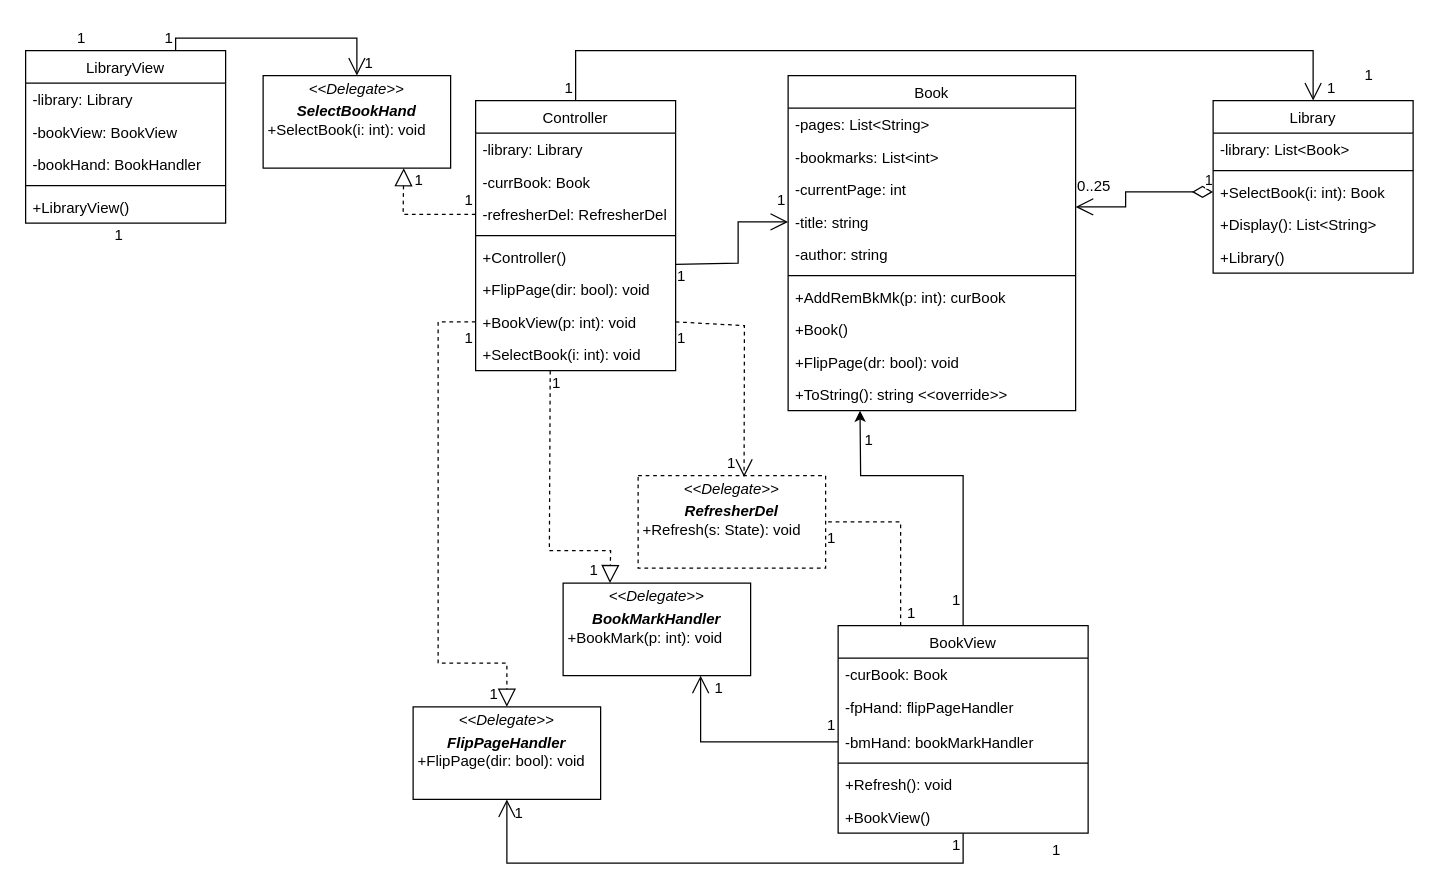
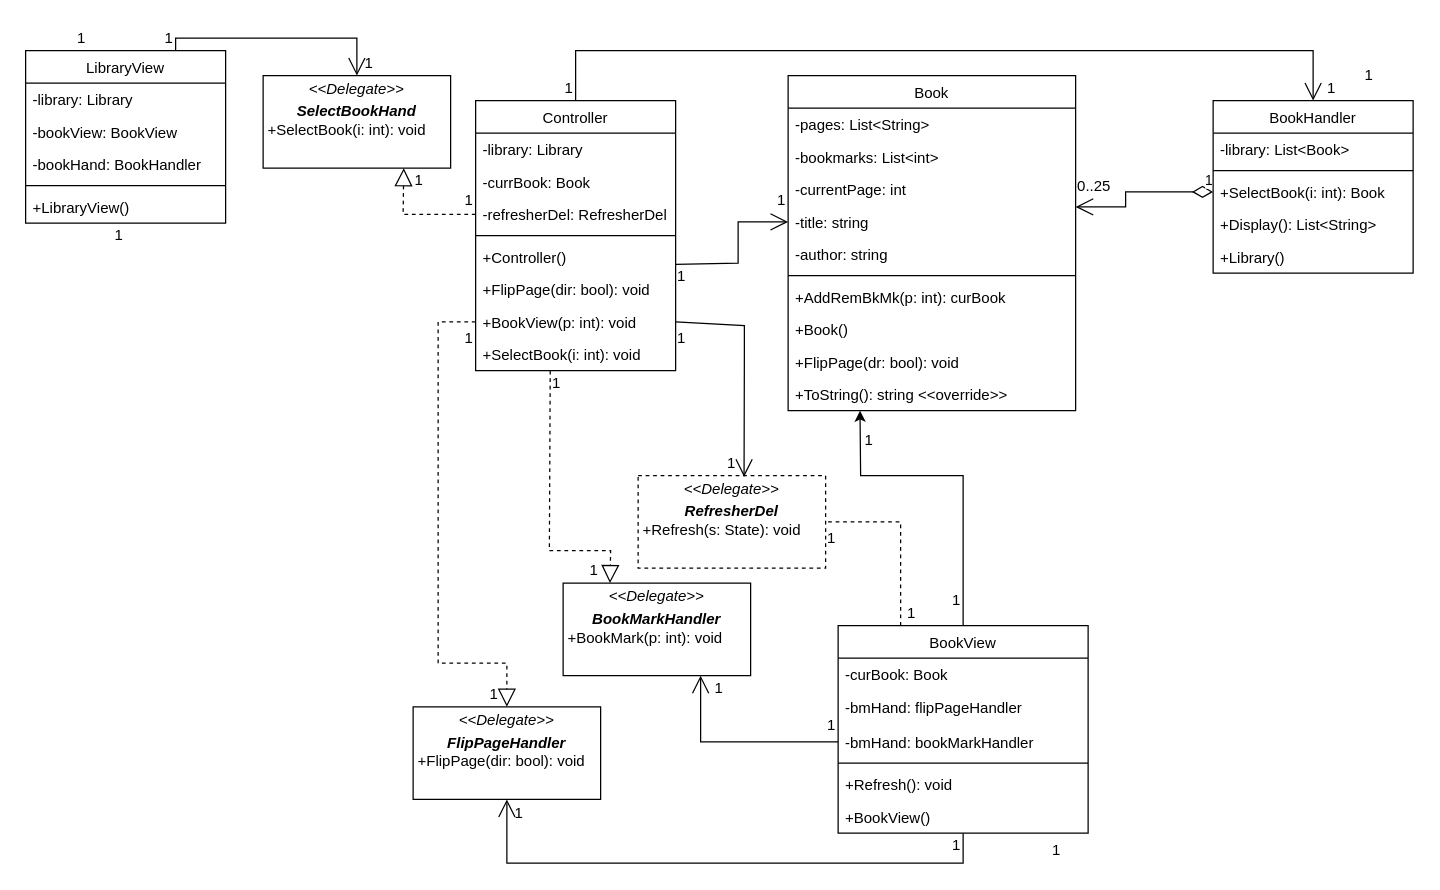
node "Library": label "Library" -> "BookHandler"
edge "+BookView(p: int): void" -> "<<Delegate>> RefresherDel +Refresh(s: State): void": style dashed -> solid
node "-fpHand: flipPageHandler": label "-fpHand: flipPageHandler" -> "-bmHand: flipPageHandler"
